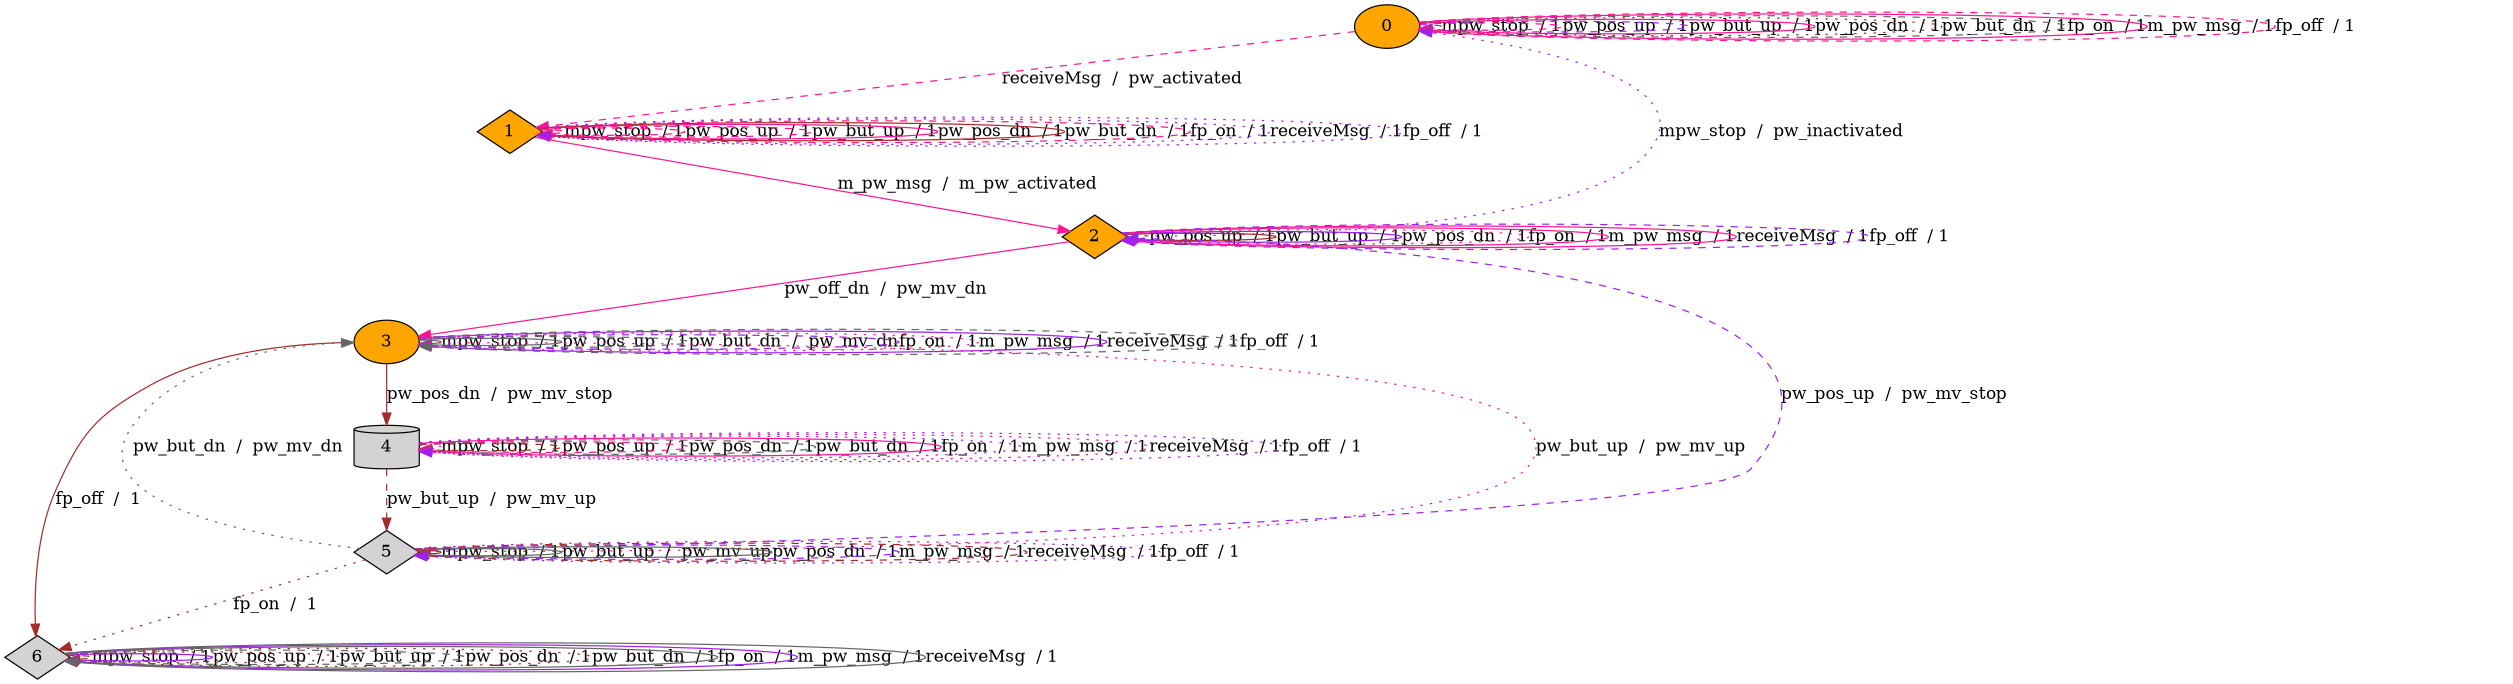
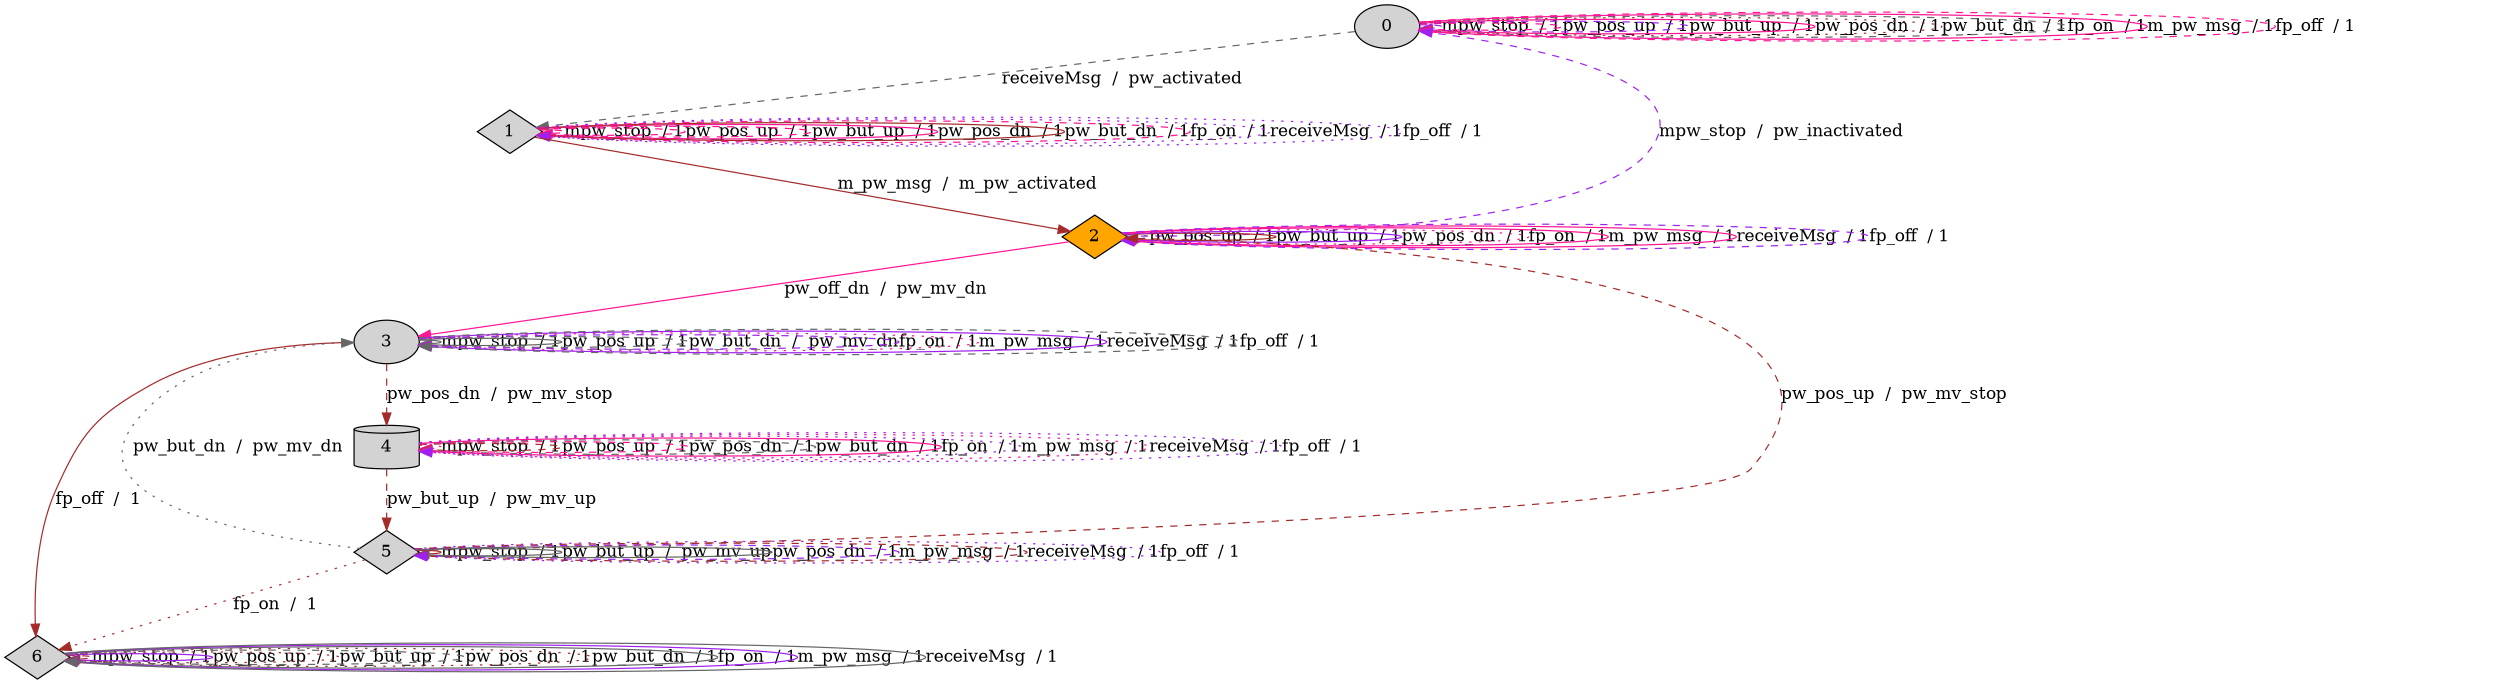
node "0": fillcolor orange -> lightgrey
edge "0" -> "1": color deeppink -> gray40
node "1": fillcolor orange -> lightgrey
edge "1" -> "2": color deeppink -> brown
edge "2" -> "0": style dotted -> dashed
node "3": fillcolor orange -> lightgrey
edge "3" -> "4": style solid -> dashed
edge "3" -> "5": removed, label "pw_but_up  /  pw_mv_up"
edge "5" -> "2": color purple -> brown
